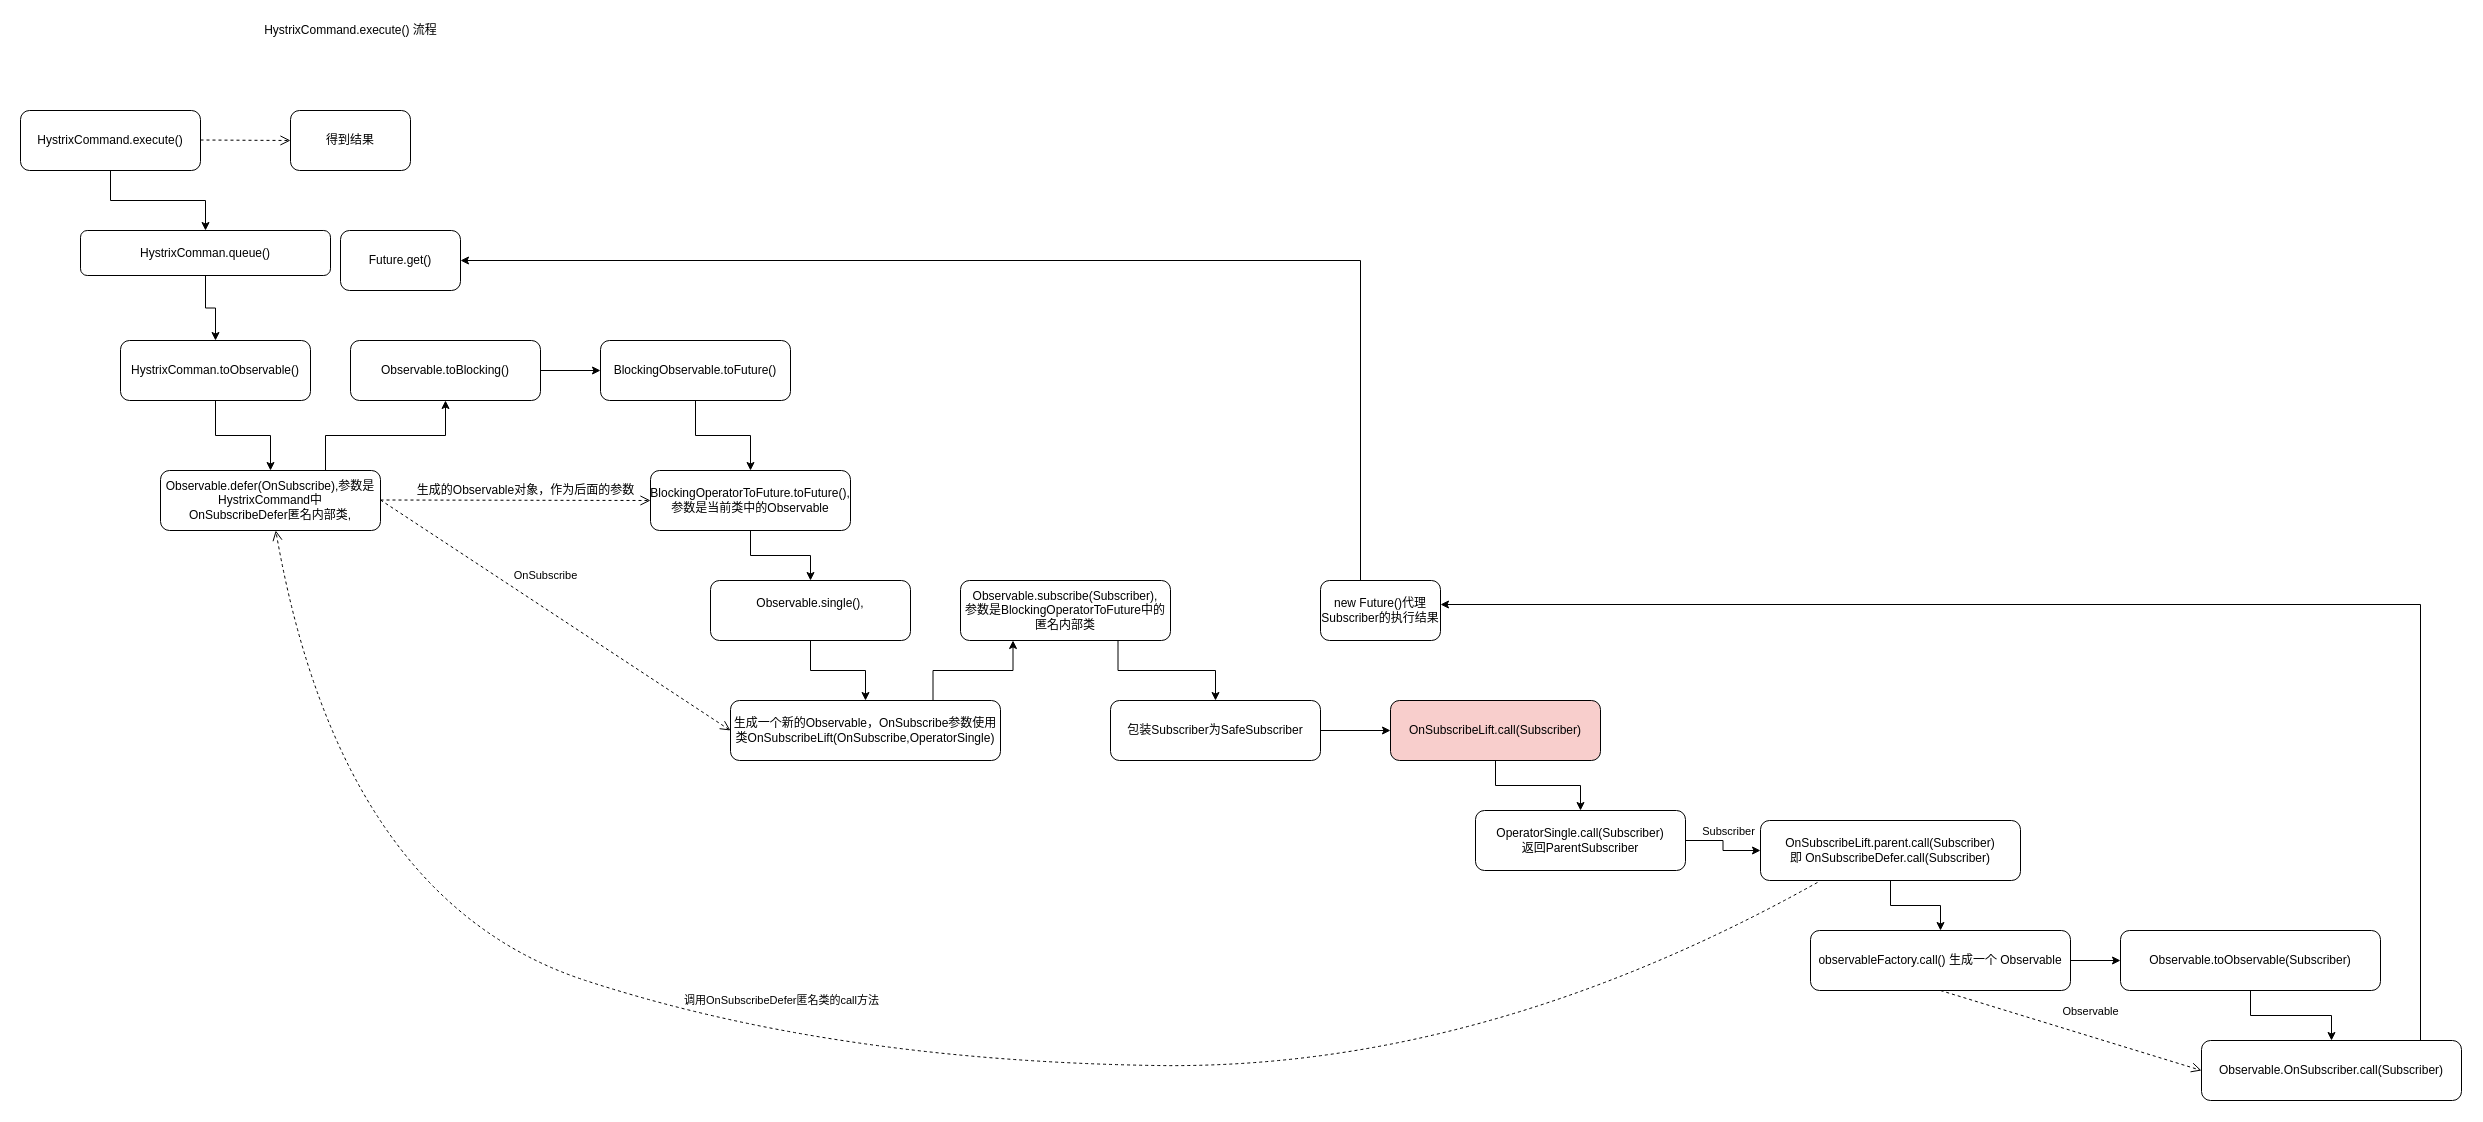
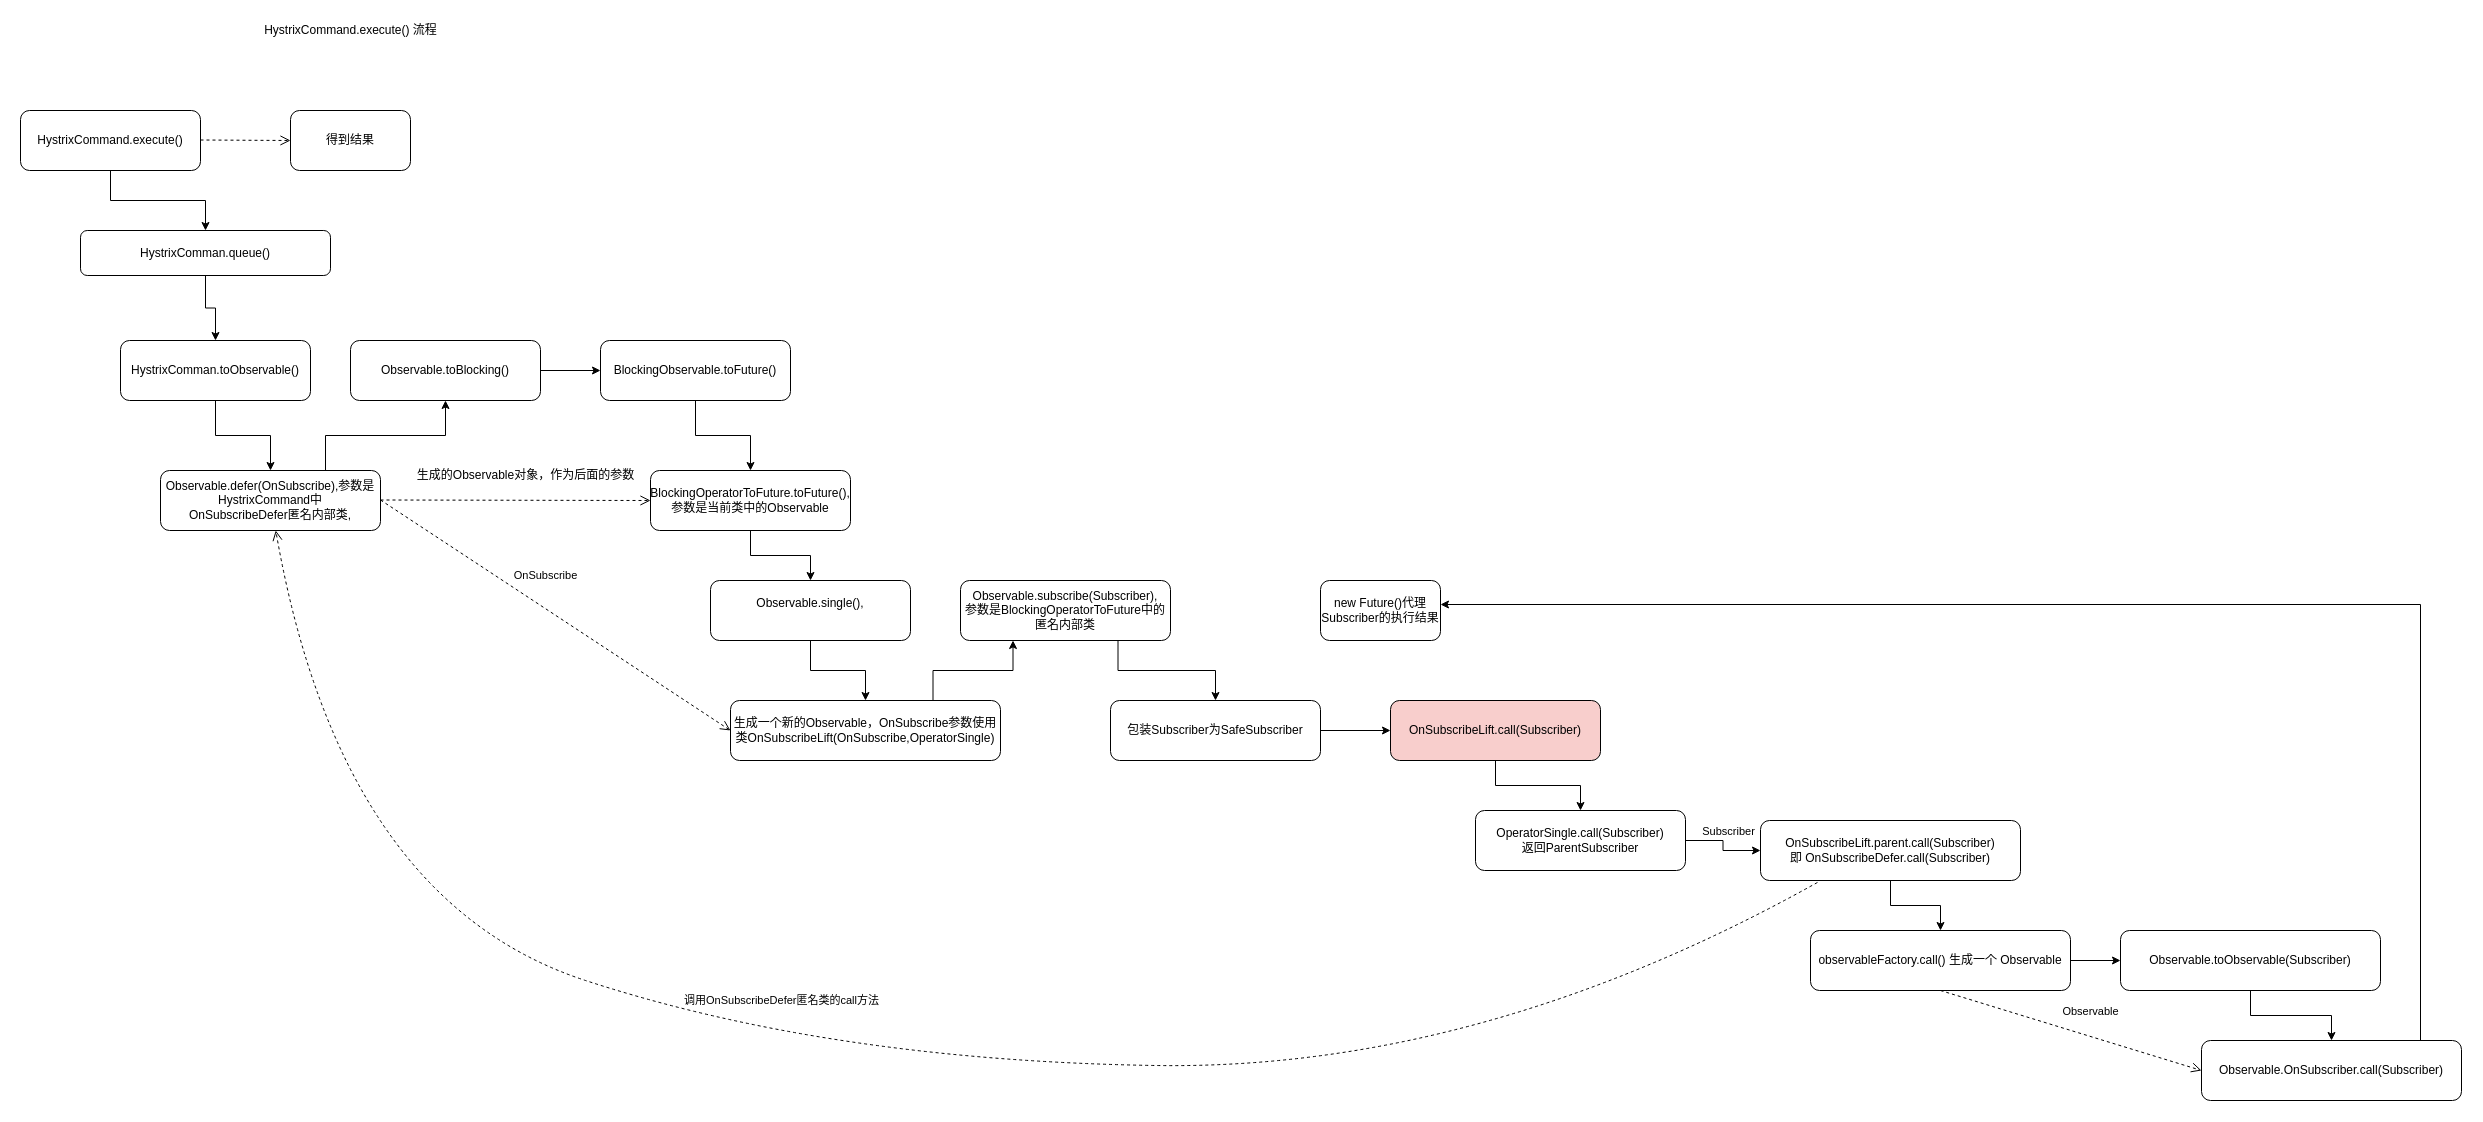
node "Future.get()": removed
edge "new Future()代理Subscriber的执行结果" -> "Future.get()": removed
node "生成的Observable对象，作为后面的参数": moved (526, 491) -> (526, 476)
